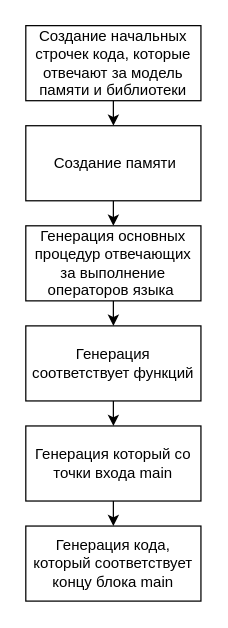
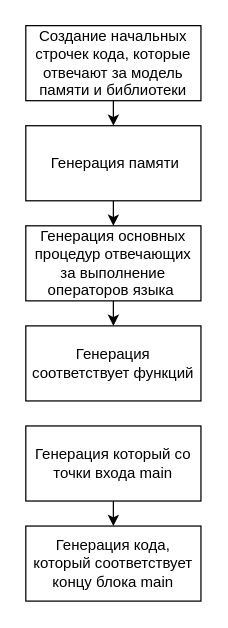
node "Создание памяти": label "Создание памяти" -> "Генерация памяти"
edge "Генерация соответствует функций" -> "Генерация который со точки входа main": removed
